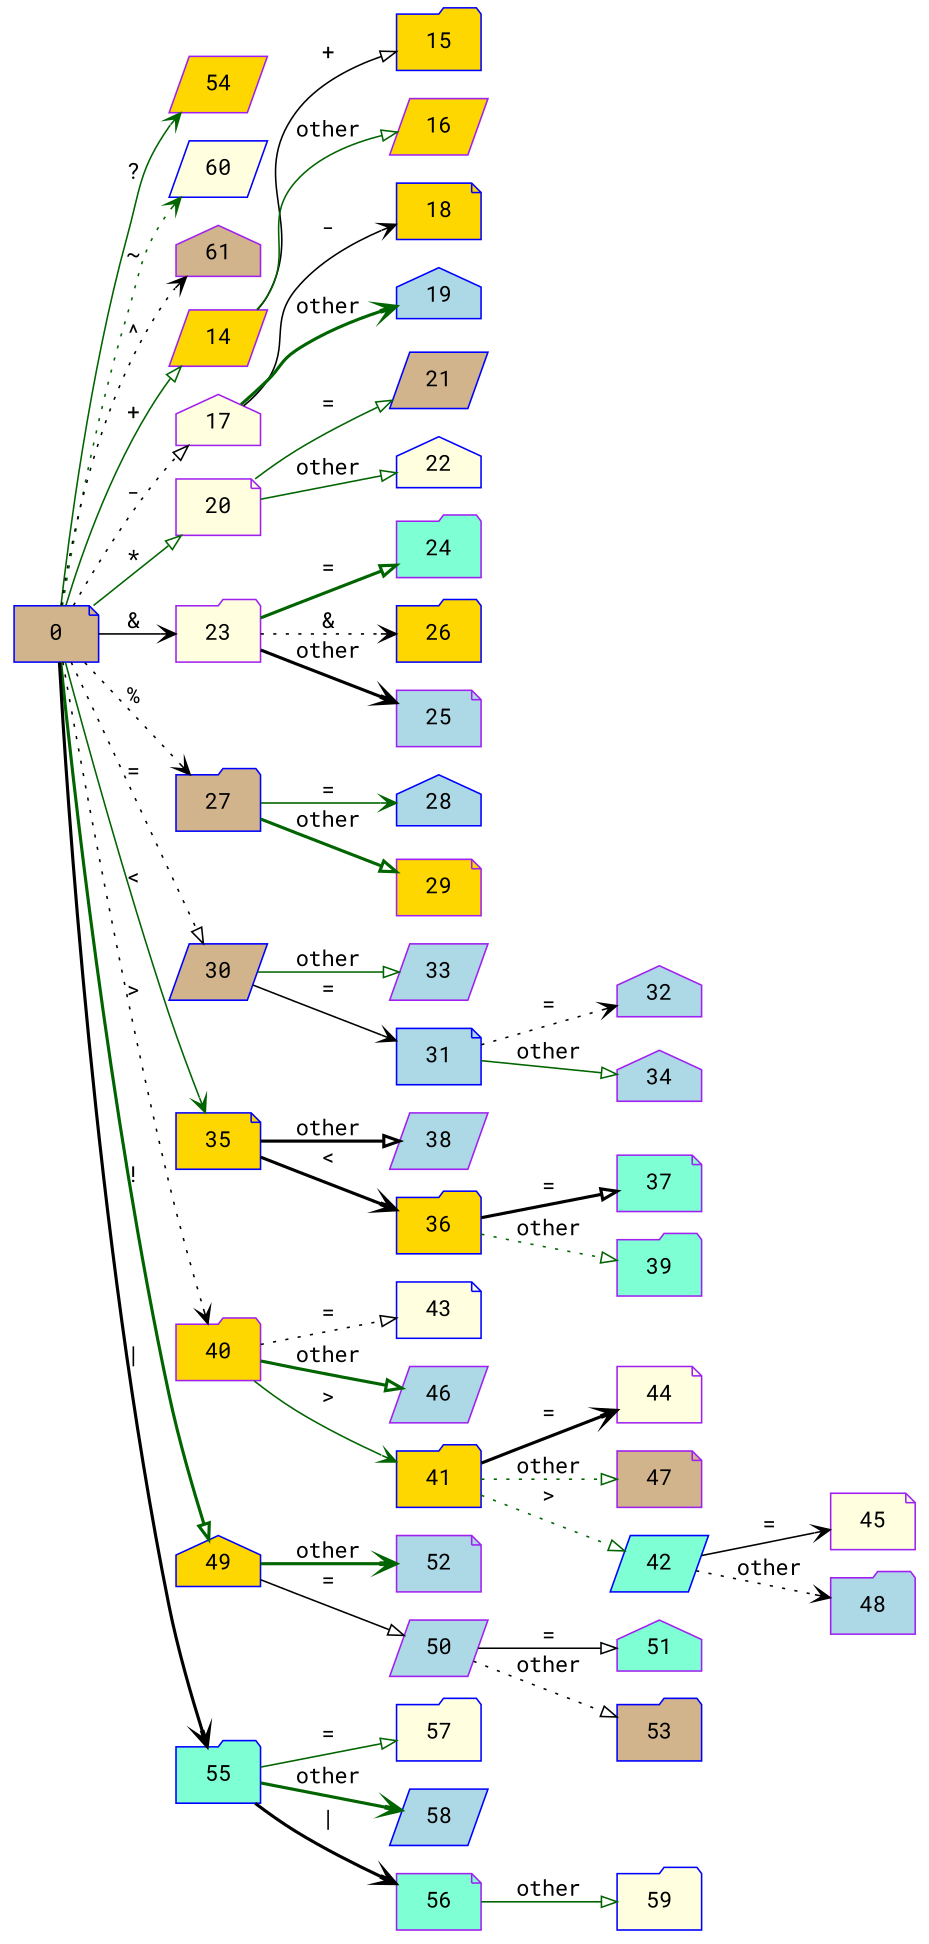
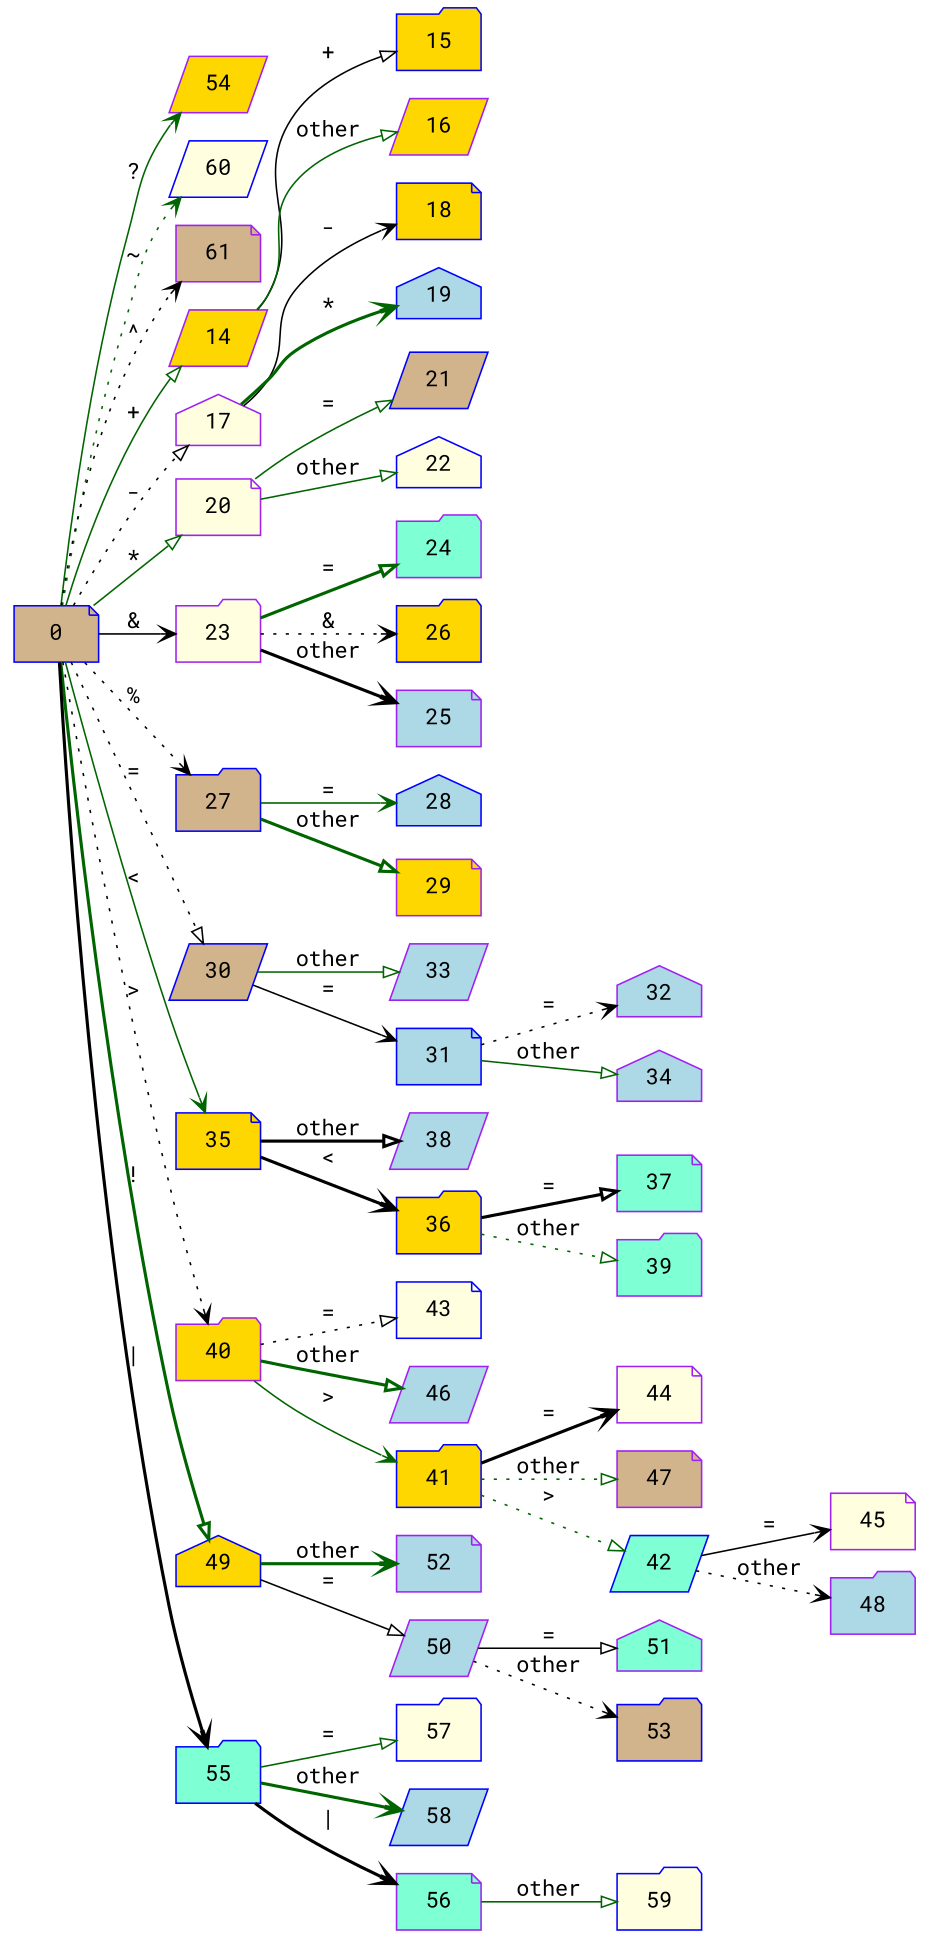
node "61": shape house -> note
edge "17" -> "19": label "other" -> "*"
edge "50" -> "53": arrowhead onormal -> vee
